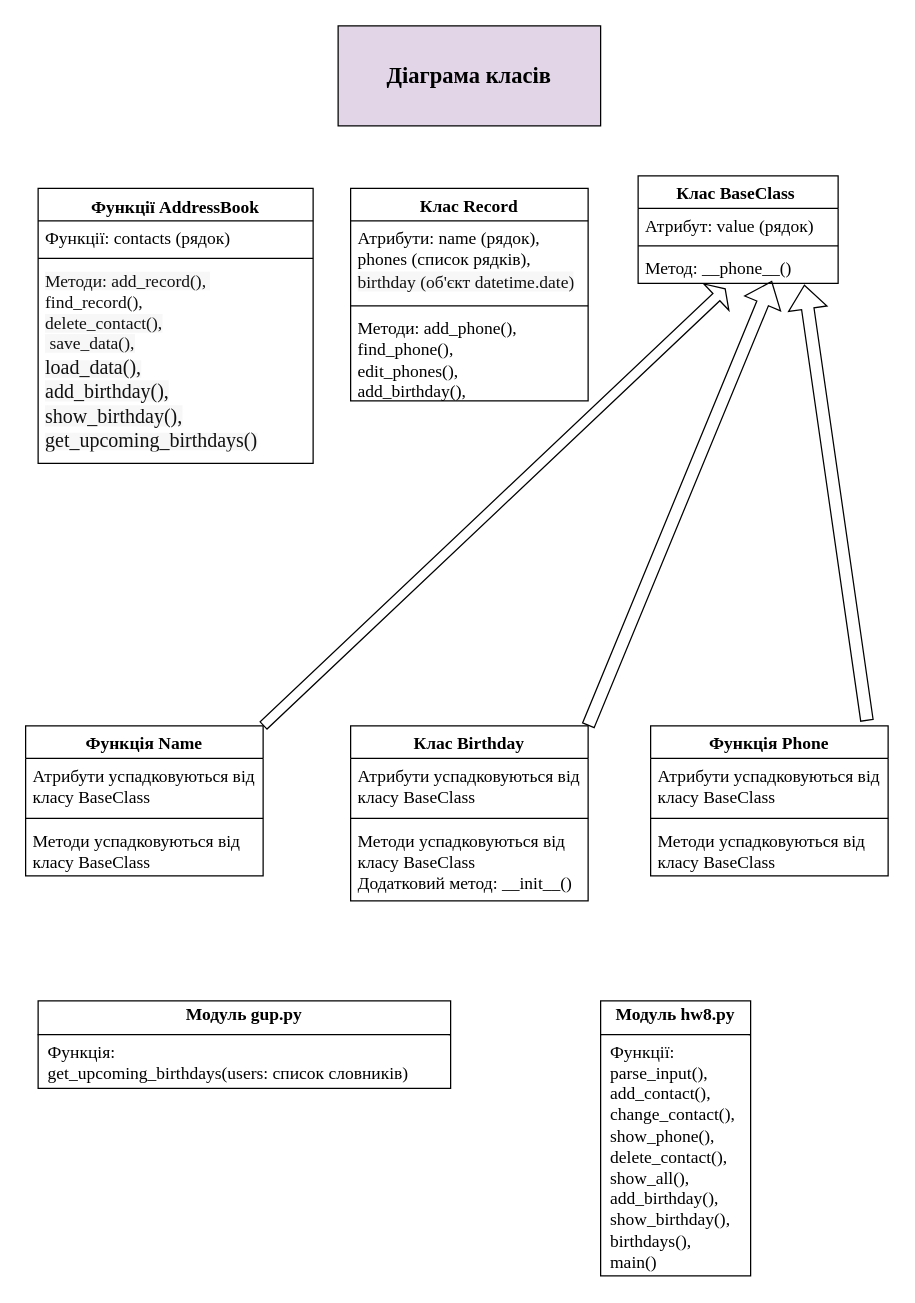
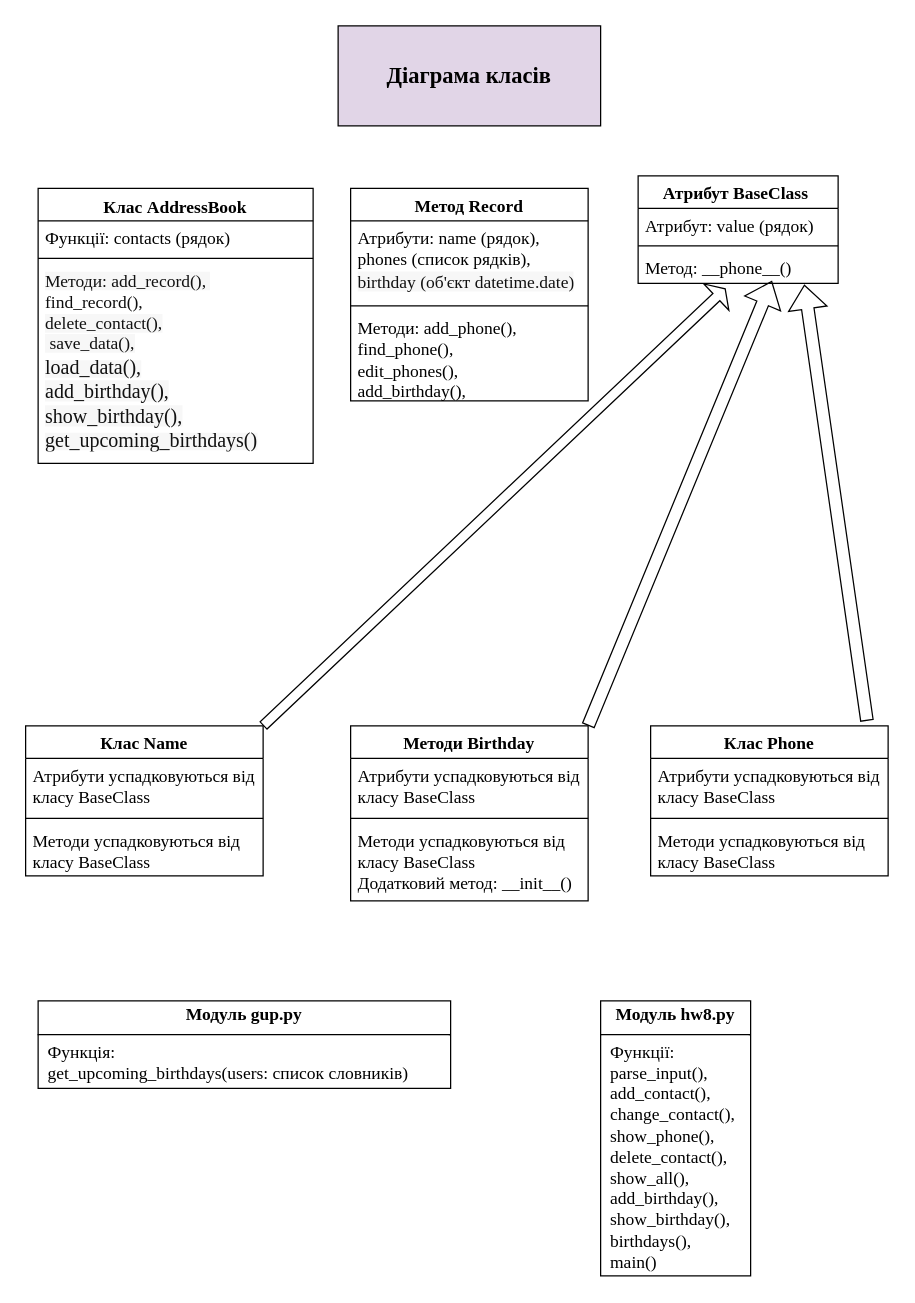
node "Клас BaseClass": label "Клас BaseClass" -> "Атрибут BaseClass"
node "Функції AddressBook": label "Функції AddressBook" -> "Клас AddressBook"
node "Клас Record": label "Клас Record" -> "Метод Record"
node "Функція Name": label "Функція Name" -> "Клас Name"
node "Клас Birthday": label "Клас Birthday" -> "Методи Birthday"
node "Функція Phone": label "Функція Phone" -> "Клас Phone"
